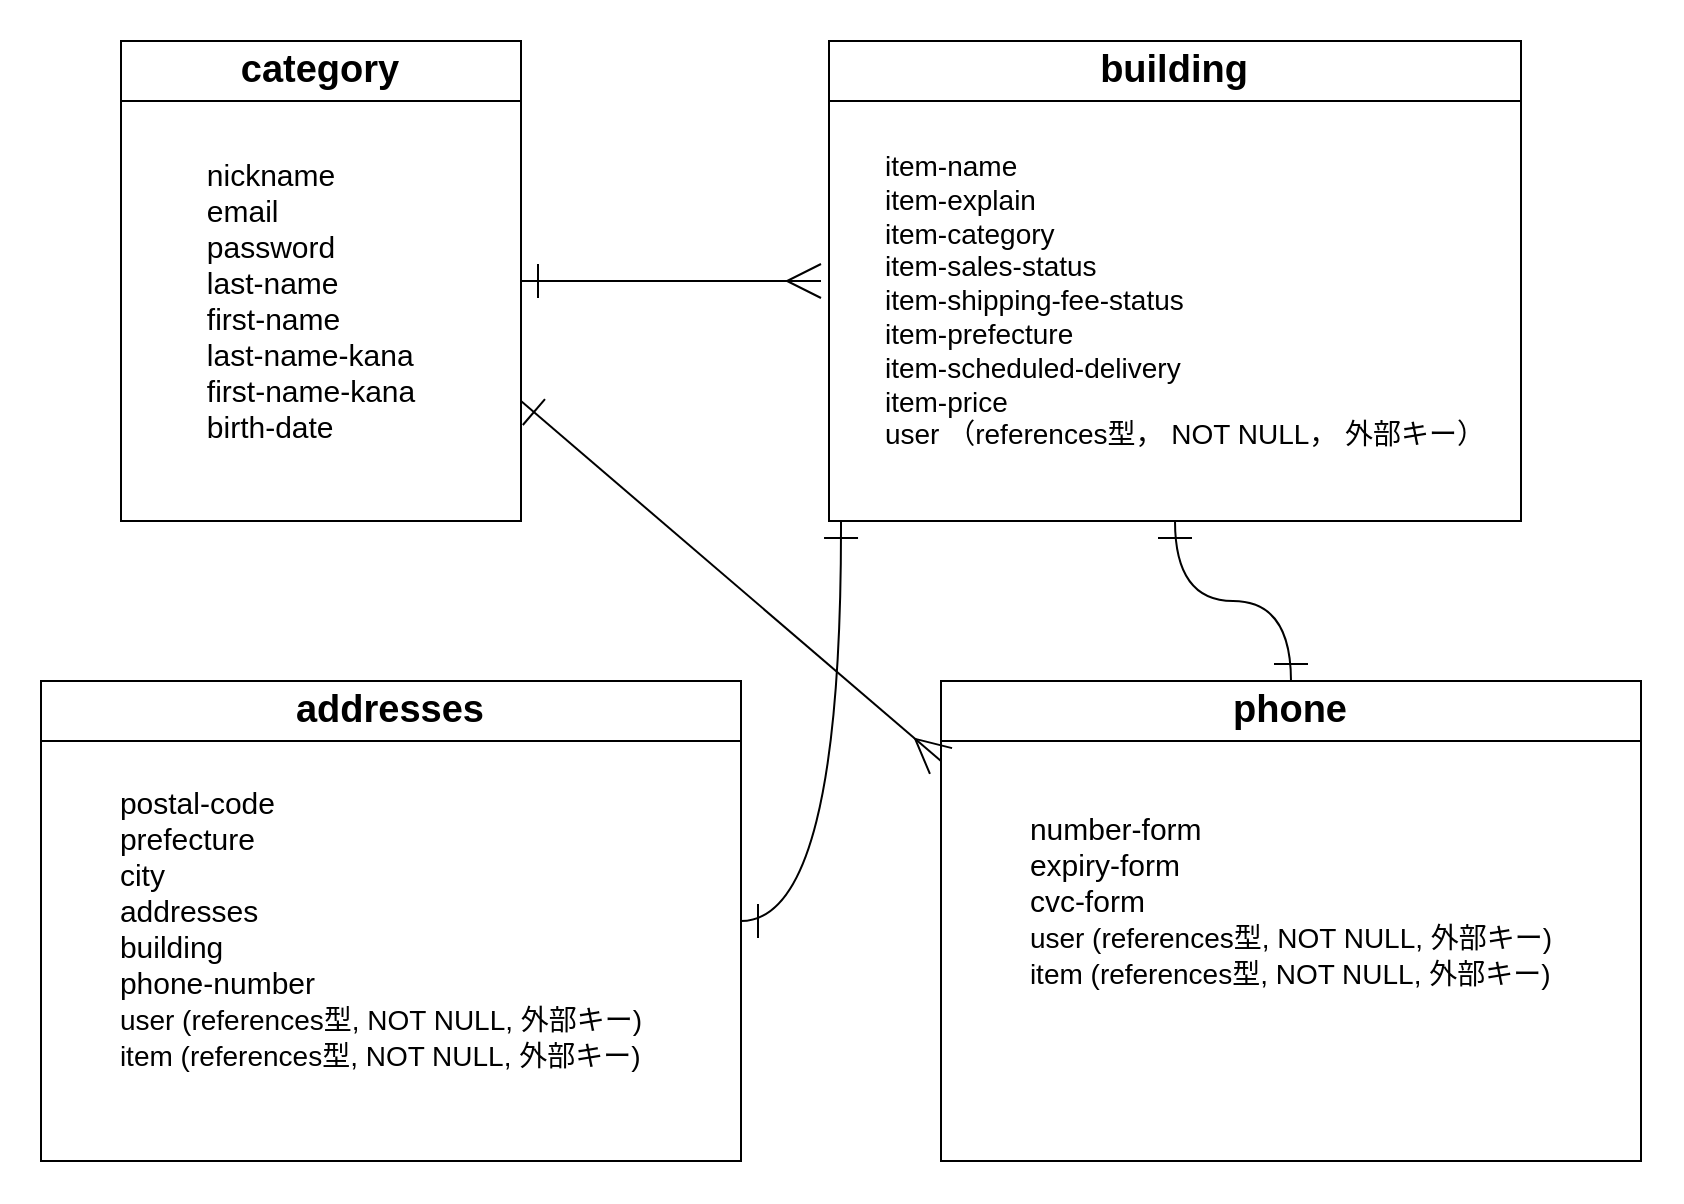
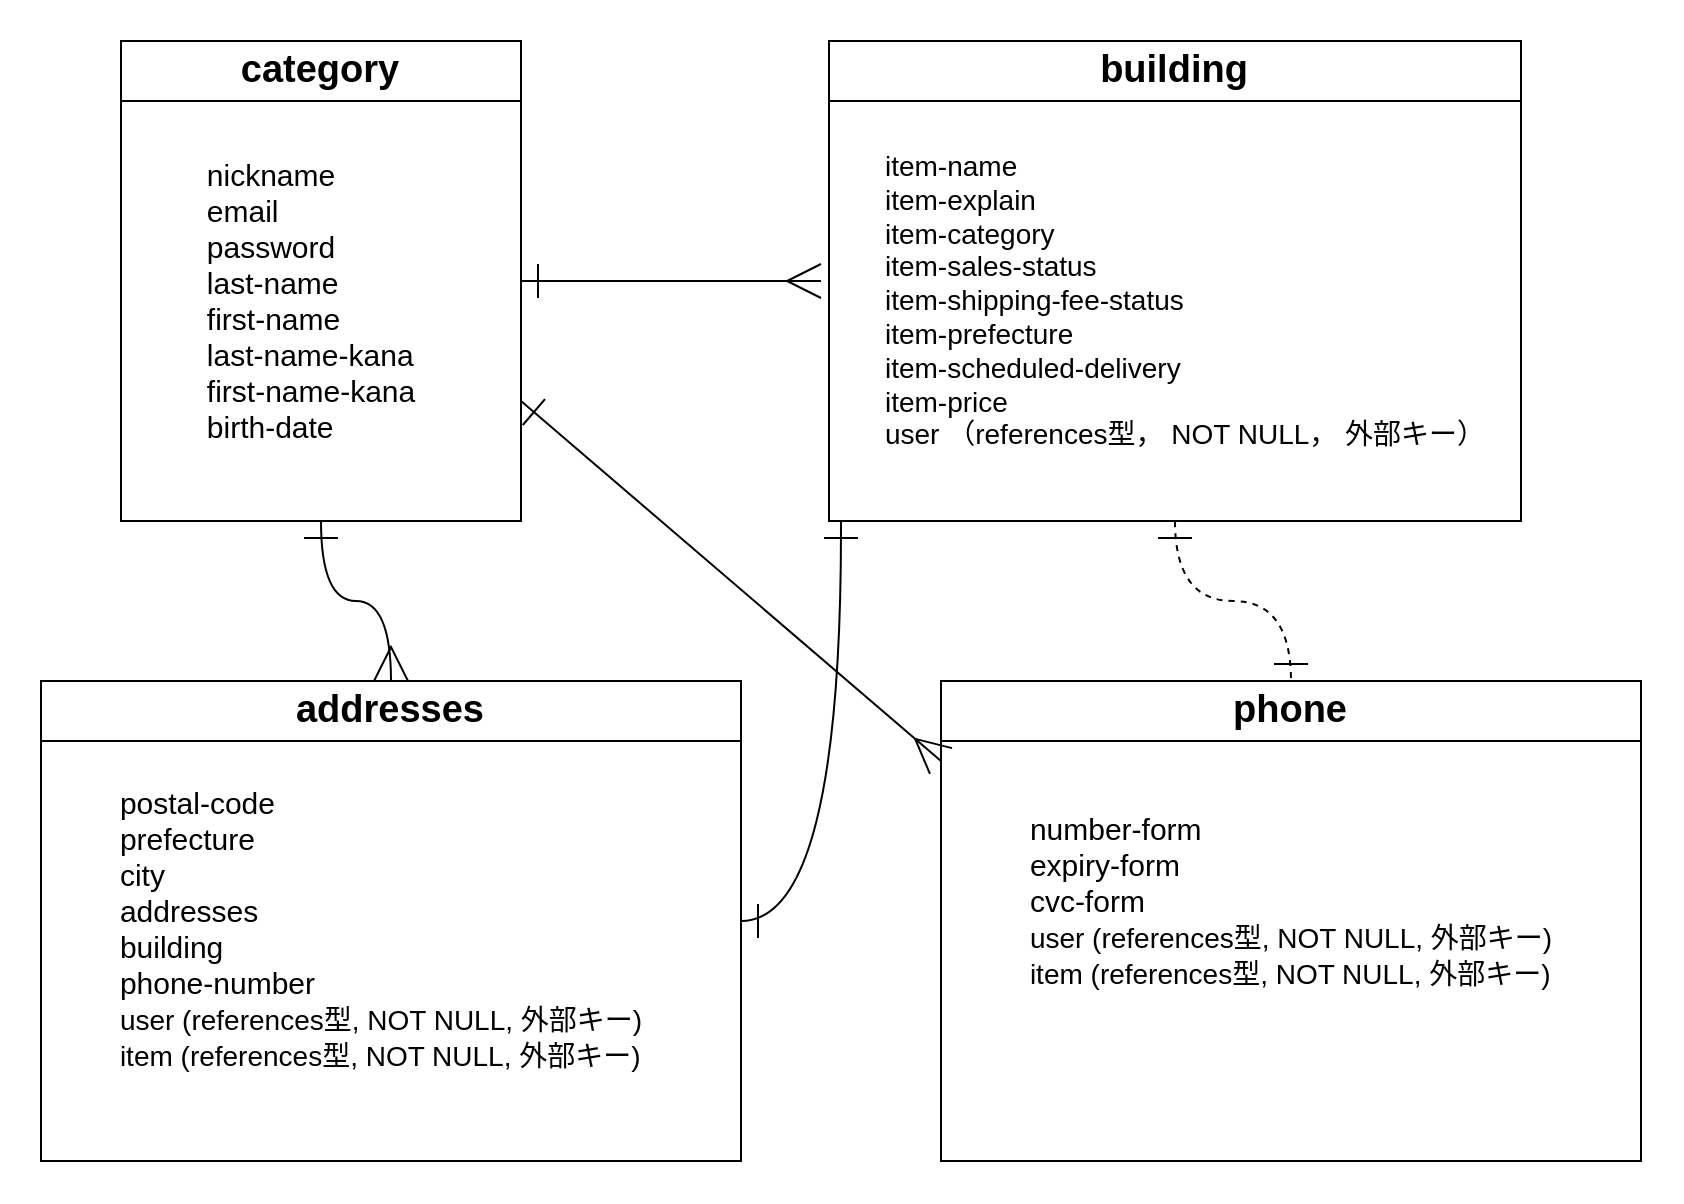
edge "category" -- "addresses": added
edge "building" -- "phone": style solid -> dashed
